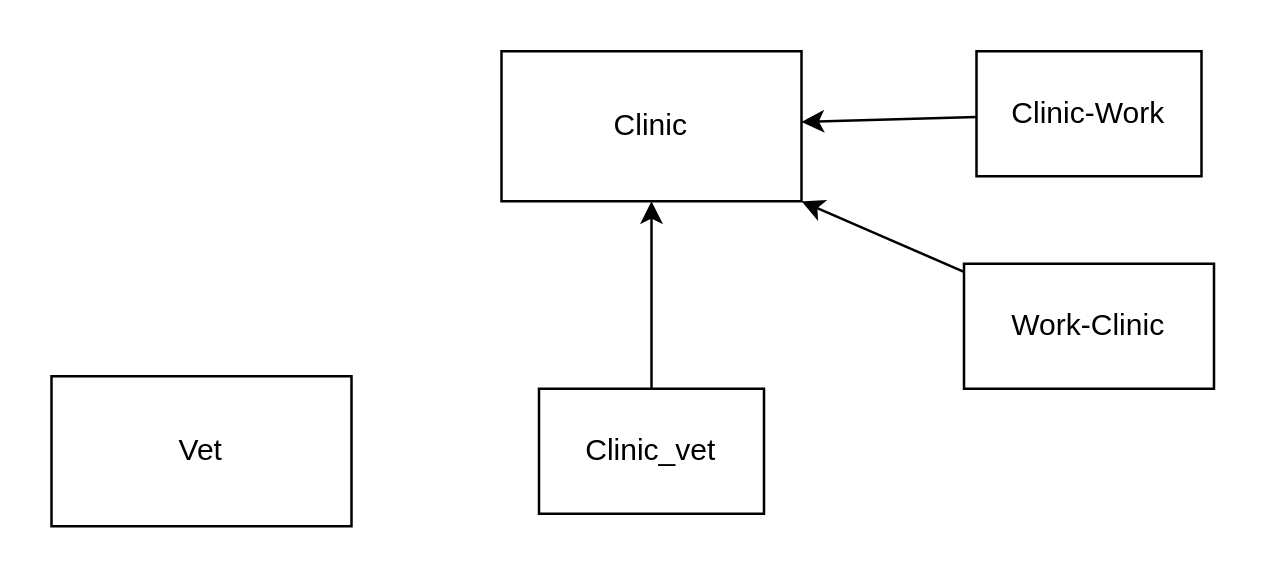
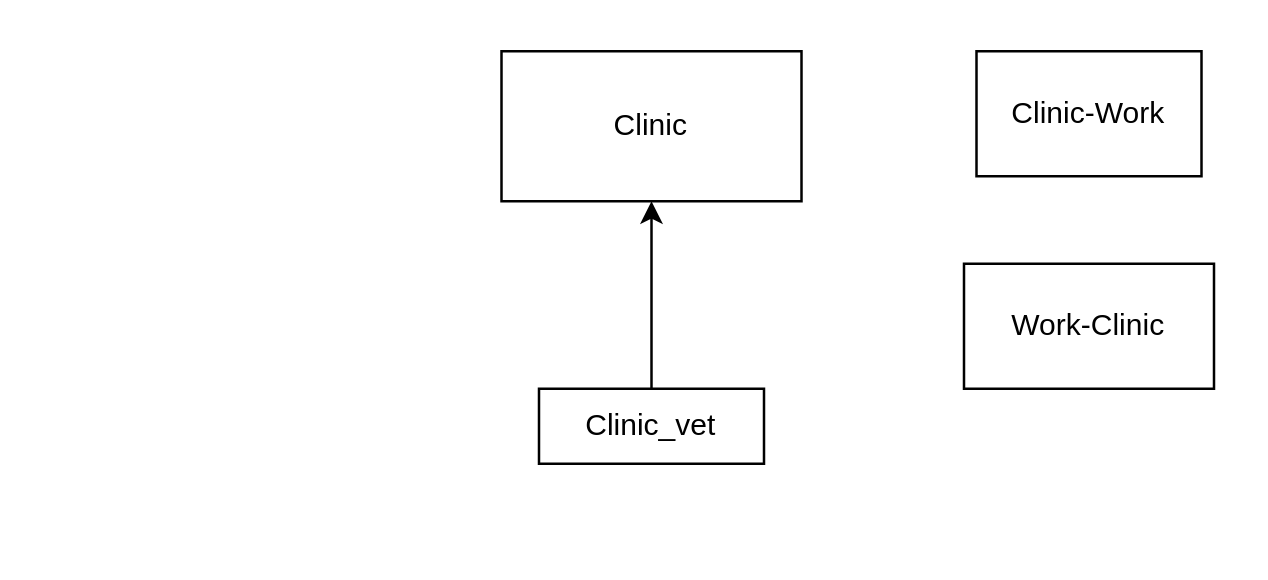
edge "Clinic-Work" -> "Clinic": removed
edge "Work-Clinic" -> "Clinic": removed
node "Vet": removed
node "Clinic_vet": size 225x125 -> 225x75
